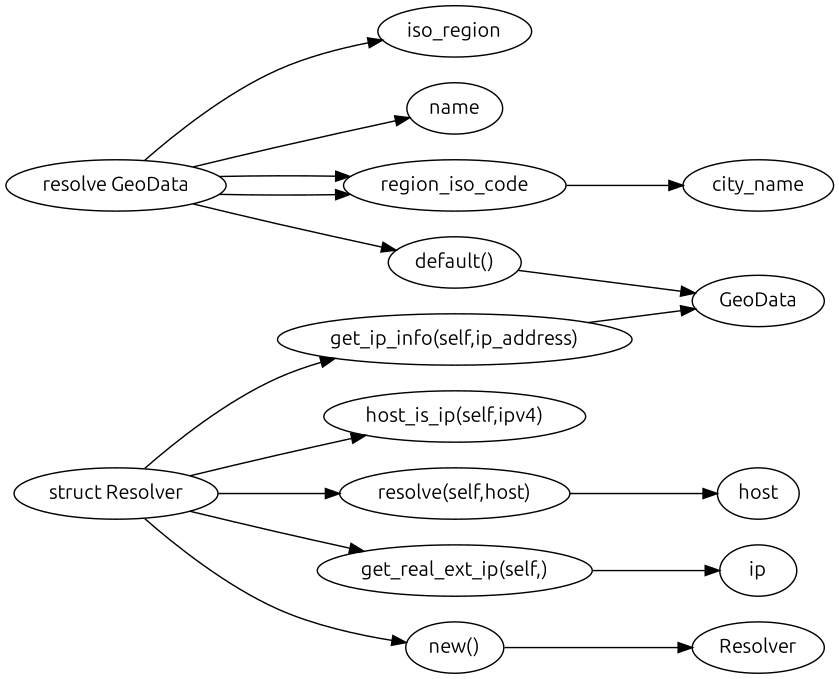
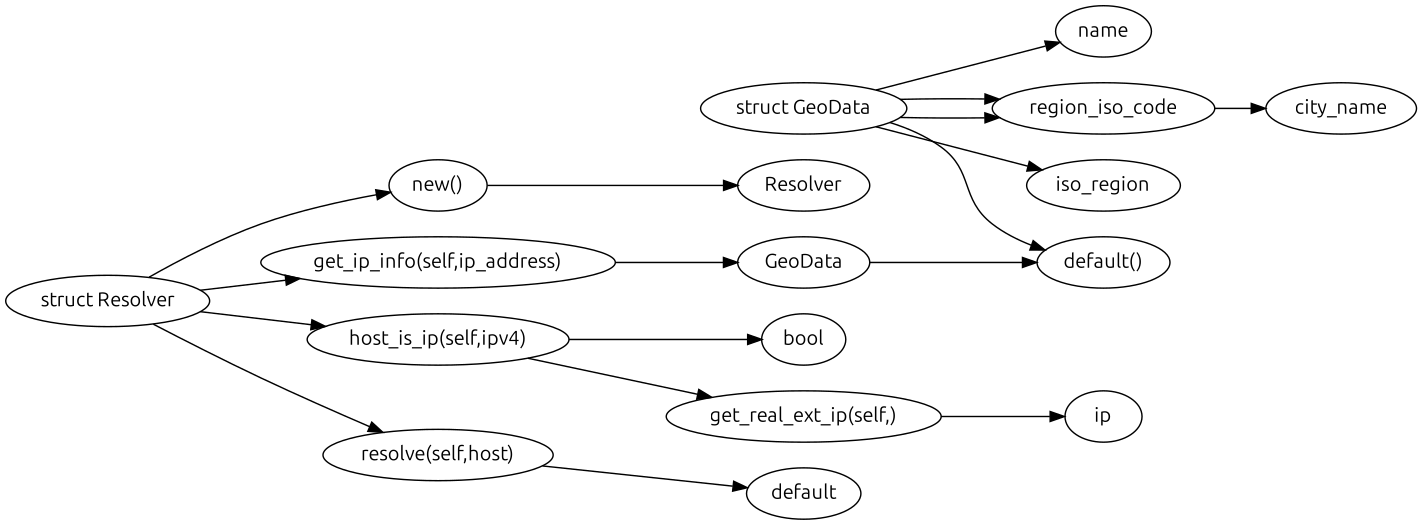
node "resolve GeoData": label "resolve GeoData" -> "struct GeoData"
edge "default()" -> "GeoData": reversed
node "bool": added
node "host": label "host" -> "default"
edge "struct Resolver" -> "get_real_ext_ip(self,)": now "host_is_ip(self,ipv4)" -> "get_real_ext_ip(self,)"
